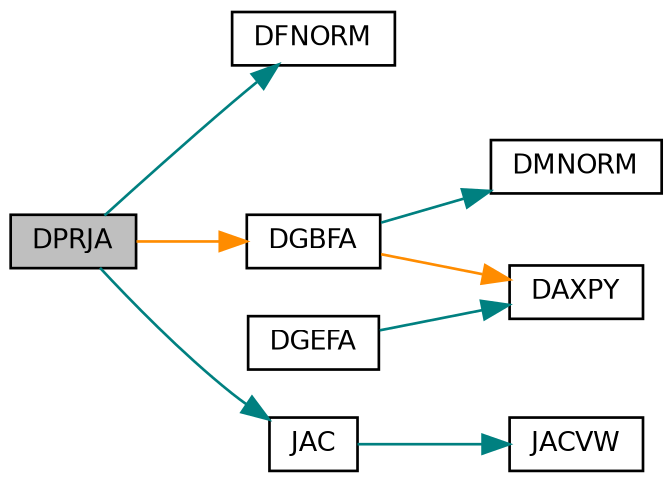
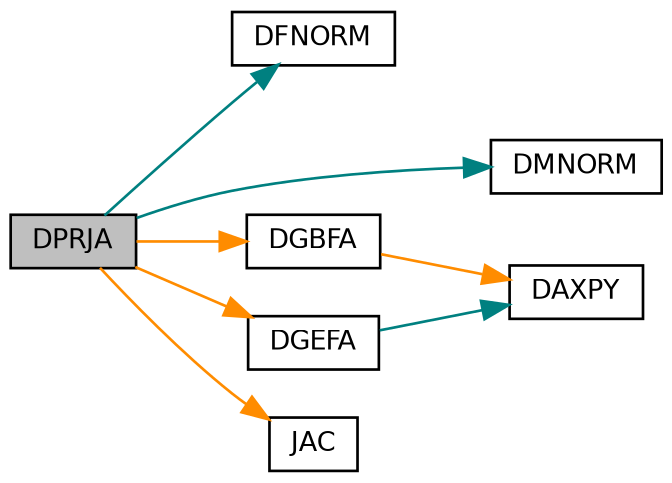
edge "DGBFA" -> "DMNORM": now "DPRJA" -> "DMNORM"
edge "DPRJA" -> "DGEFA": added
edge "DPRJA" -> "JAC": color teal -> darkorange
node "JACVW": removed
